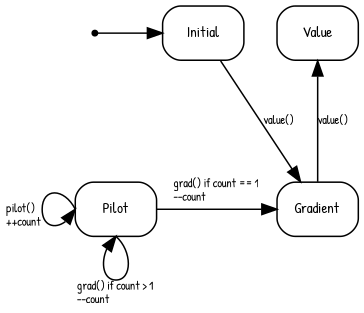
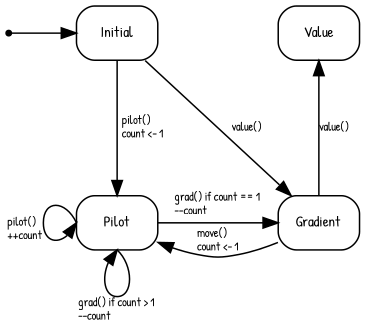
edge "Initial" -> "Pilot": added, label "pilot() count <- 1"
edge "Gradient" -> "Pilot": added, label "move() count <- 1"
